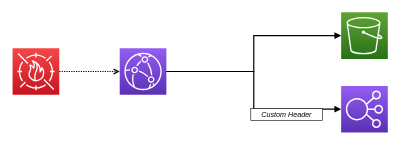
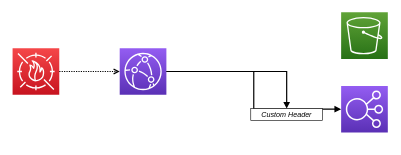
edge "CloudFront" -> "S3": now "CloudFront" -> "Custom Header"
